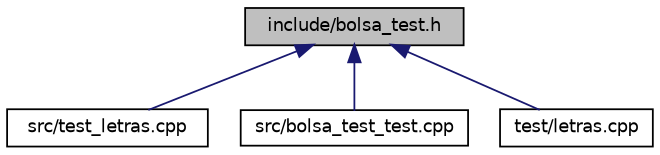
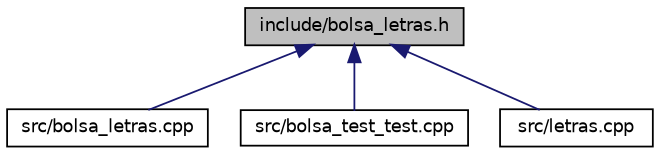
node "include/bolsa_test.h": label "include/bolsa_test.h" -> "include/bolsa_letras.h"
node "src/test_letras.cpp": label "src/test_letras.cpp" -> "src/bolsa_letras.cpp"
node "test/letras.cpp": label "test/letras.cpp" -> "src/letras.cpp"
